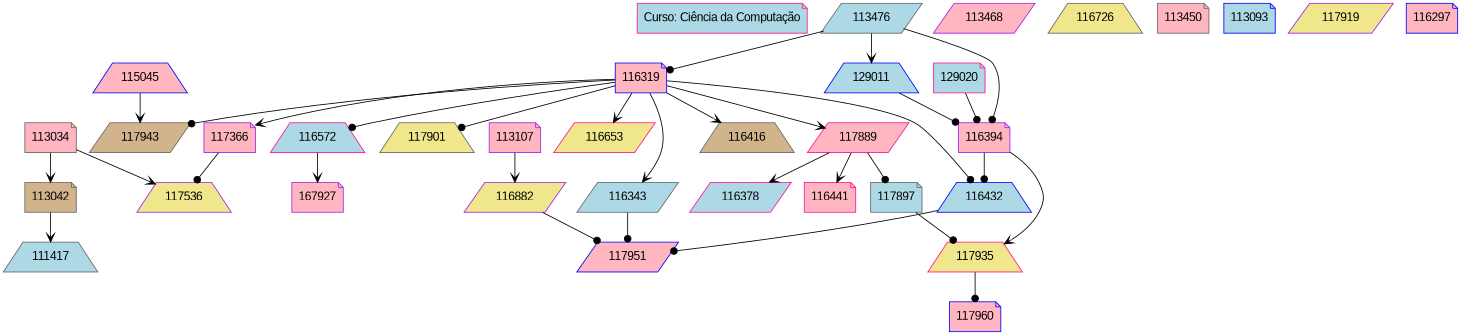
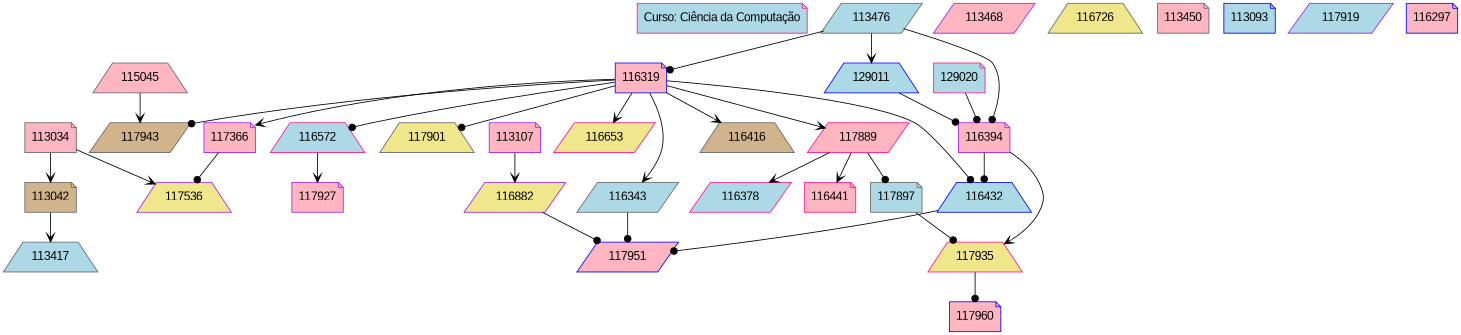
node "117919": fillcolor khaki -> lightblue
node "115045": color blue -> gray40
node "167927": label "167927" -> "117927"
node "111417": label "111417" -> "113417"
